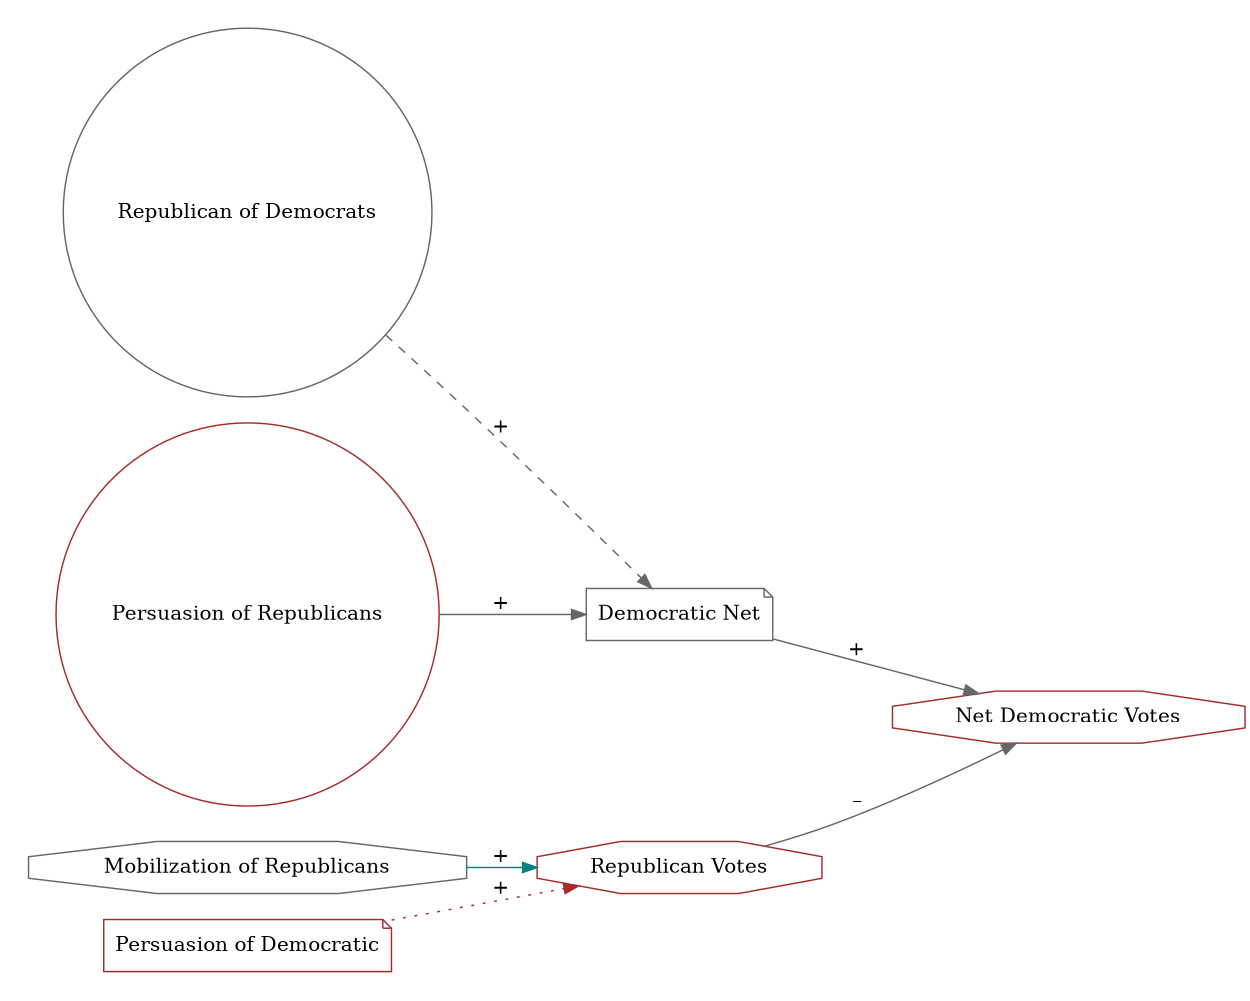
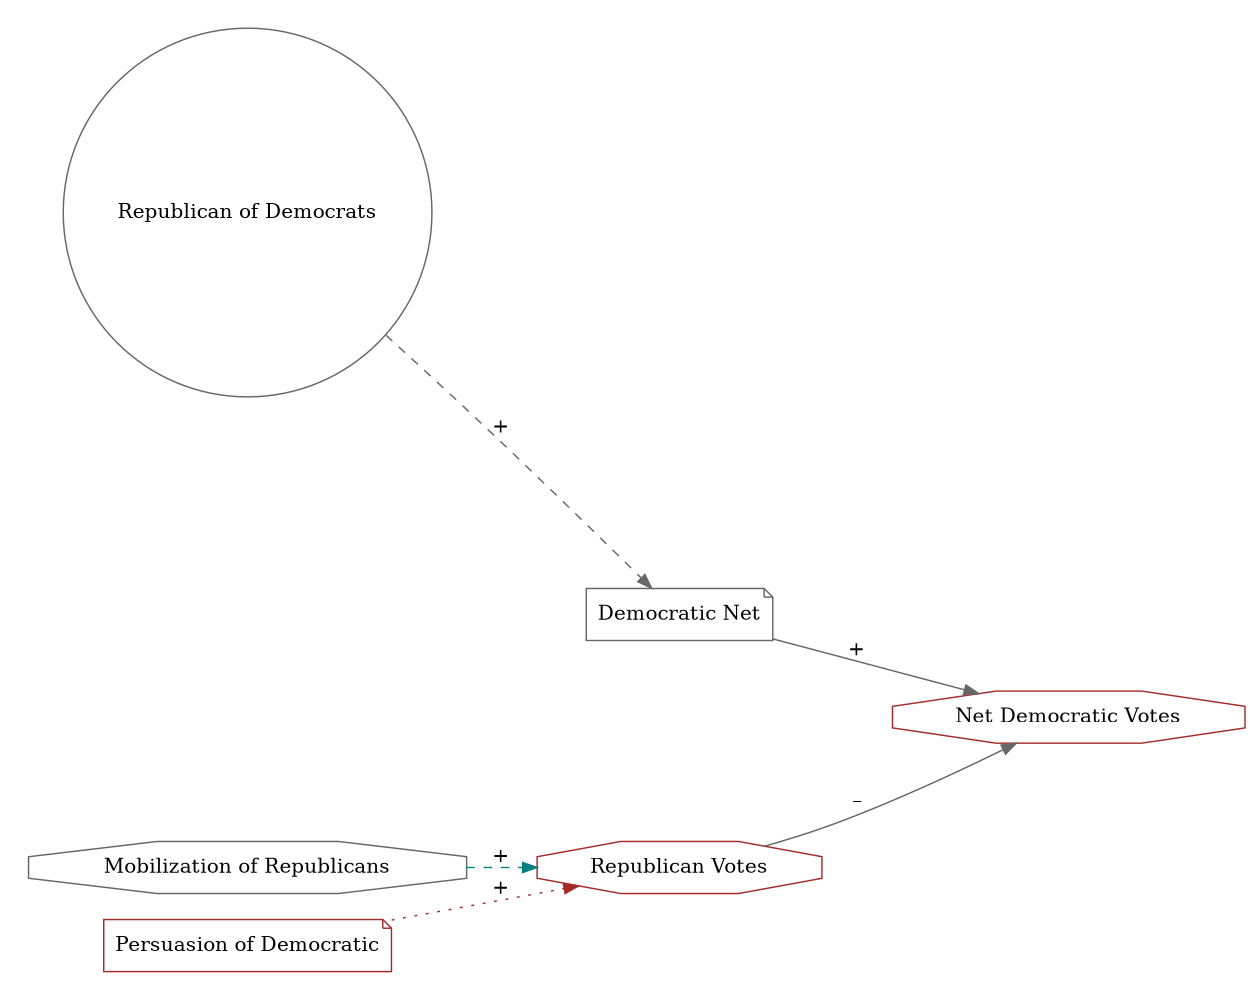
node "Persuasion of Republicans": removed
edge "Mobilization of Republicans" -> "Republican Votes": style solid -> dashed
